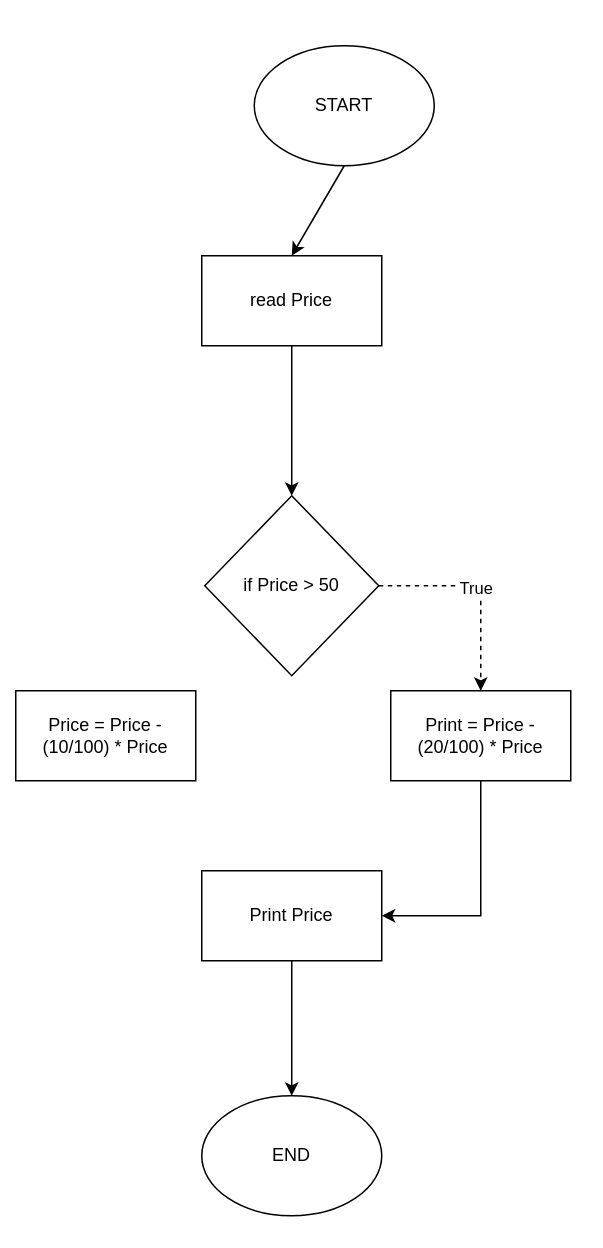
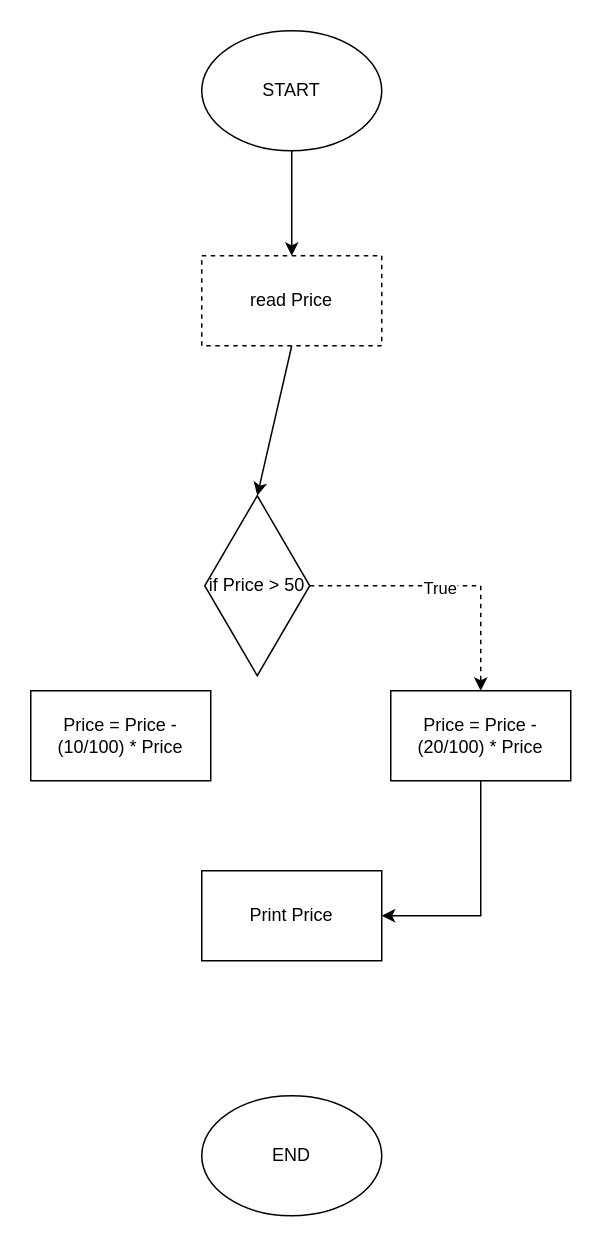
node "START": moved (344, 106) -> (292, 91)
node "read Price": style solid -> dashed
node "if Price > 50": size 174x180 -> 105x180
node "Price = Price - (10/100) * Price": moved (106, 736) -> (121, 736)
node "Print = Price - (20/100) * Price": label "Print = Price - (20/100) * Price" -> "Price = Price - (20/100) * Price"
edge "Print Price" -> "END": removed
